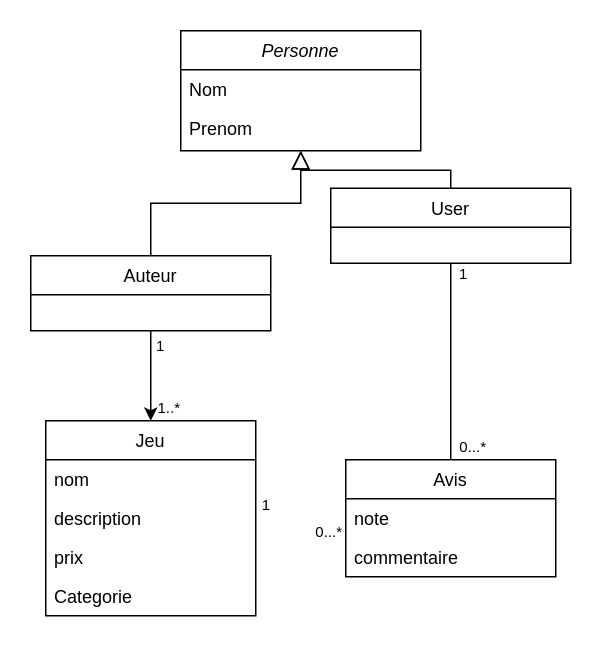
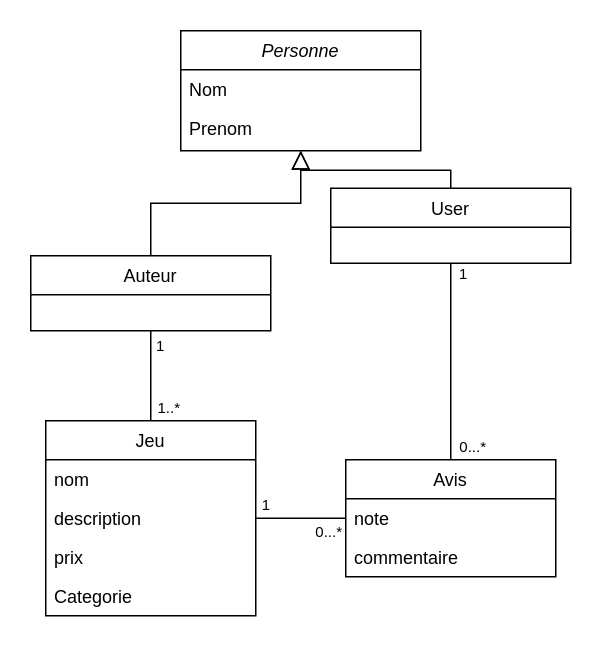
edge "Auteur" -> "Jeu": arrowhead classic -> none
edge "Jeu" -- "note": added
